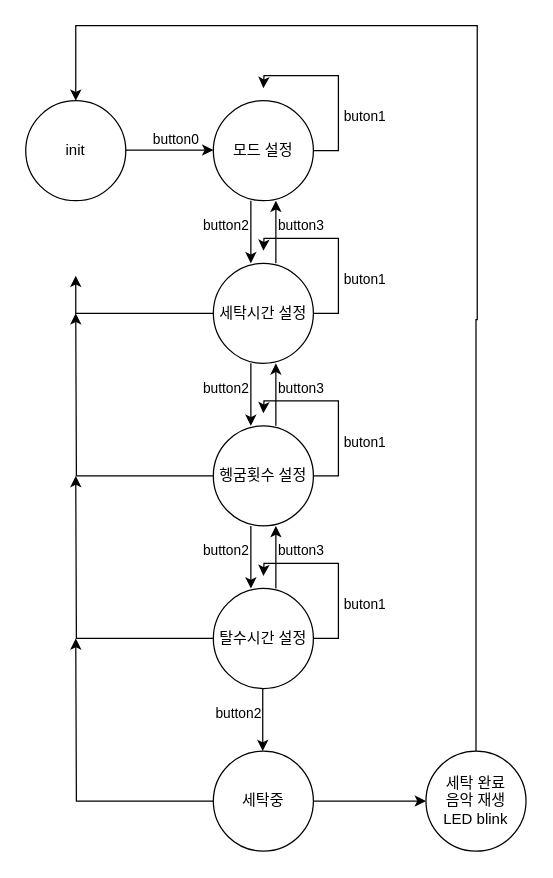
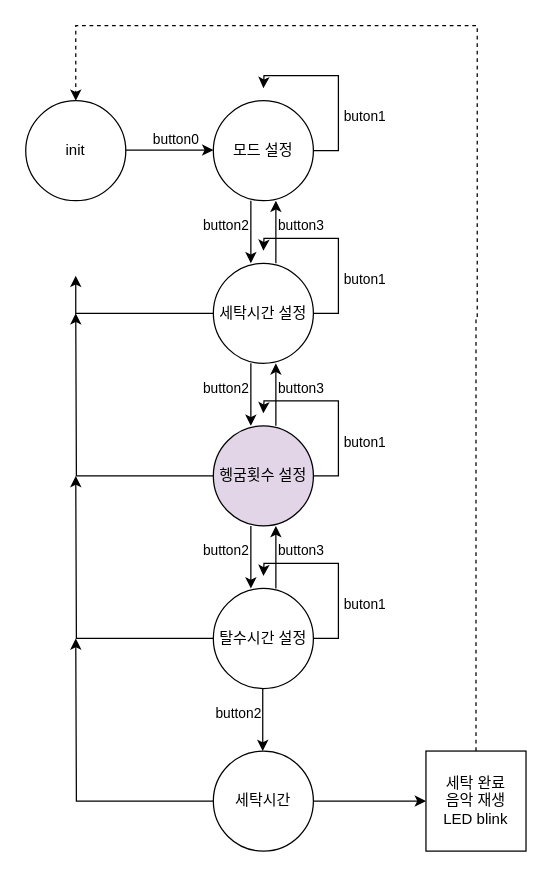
edge "세탁 완료 음악 재생 LED blink" -> "init": style solid -> dashed
node "헹굼횟수 설정": fillcolor #ffffff -> #e1d5e7
node "세탁중": label "세탁중" -> "세탁시간"
node "세탁 완료 음악 재생 LED blink": shape ellipse -> rectangle
